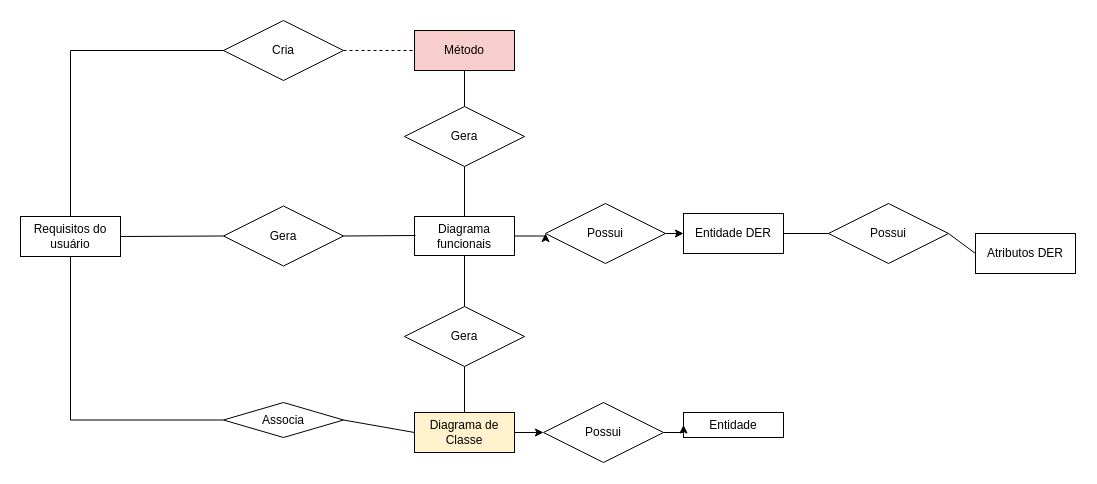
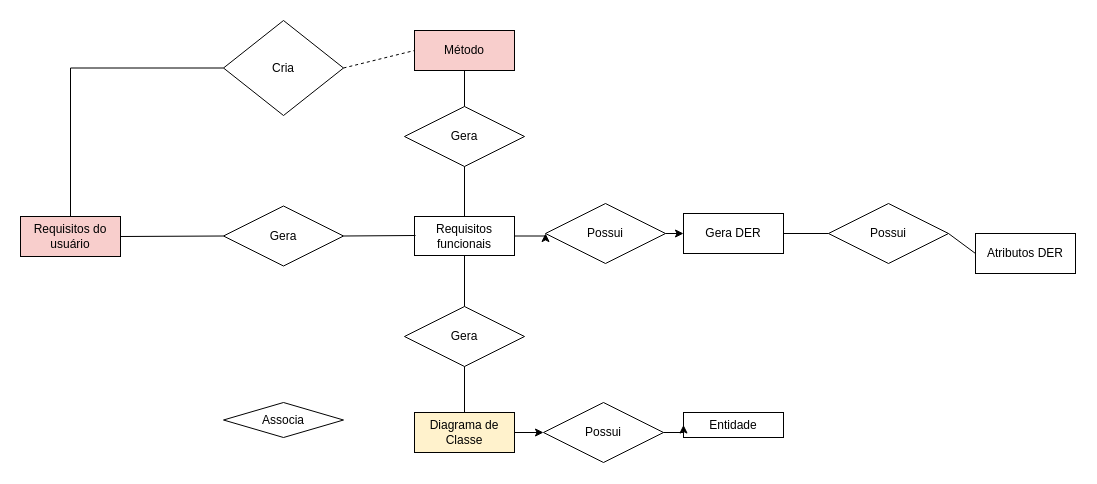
node "Cria": size 120x60 -> 120x95
node "Entidade DER": label "Entidade DER" -> "Gera DER"
node "Requisitos do usuário": fillcolor #ffffff -> #f8cecc
node "Diagrama funcionais": label "Diagrama funcionais" -> "Requisitos funcionais"
edge "Requisitos do usuário" -- "Associa": removed
edge "Associa" -- "Diagrama de Classe": removed
